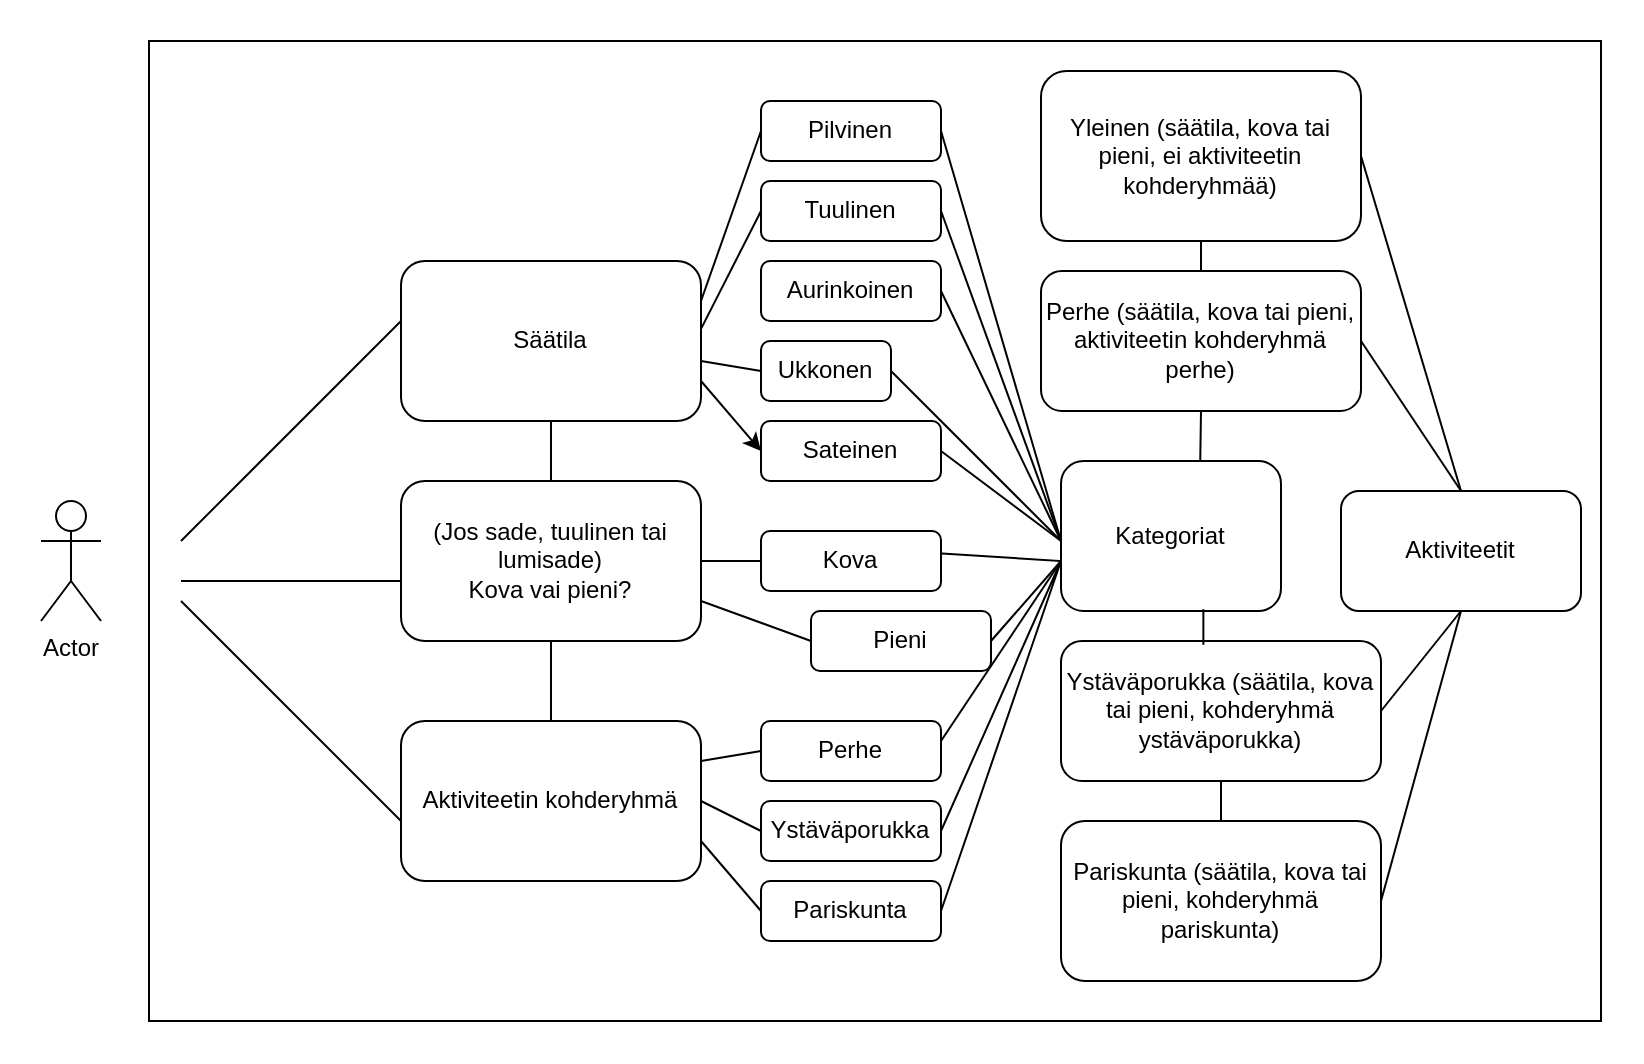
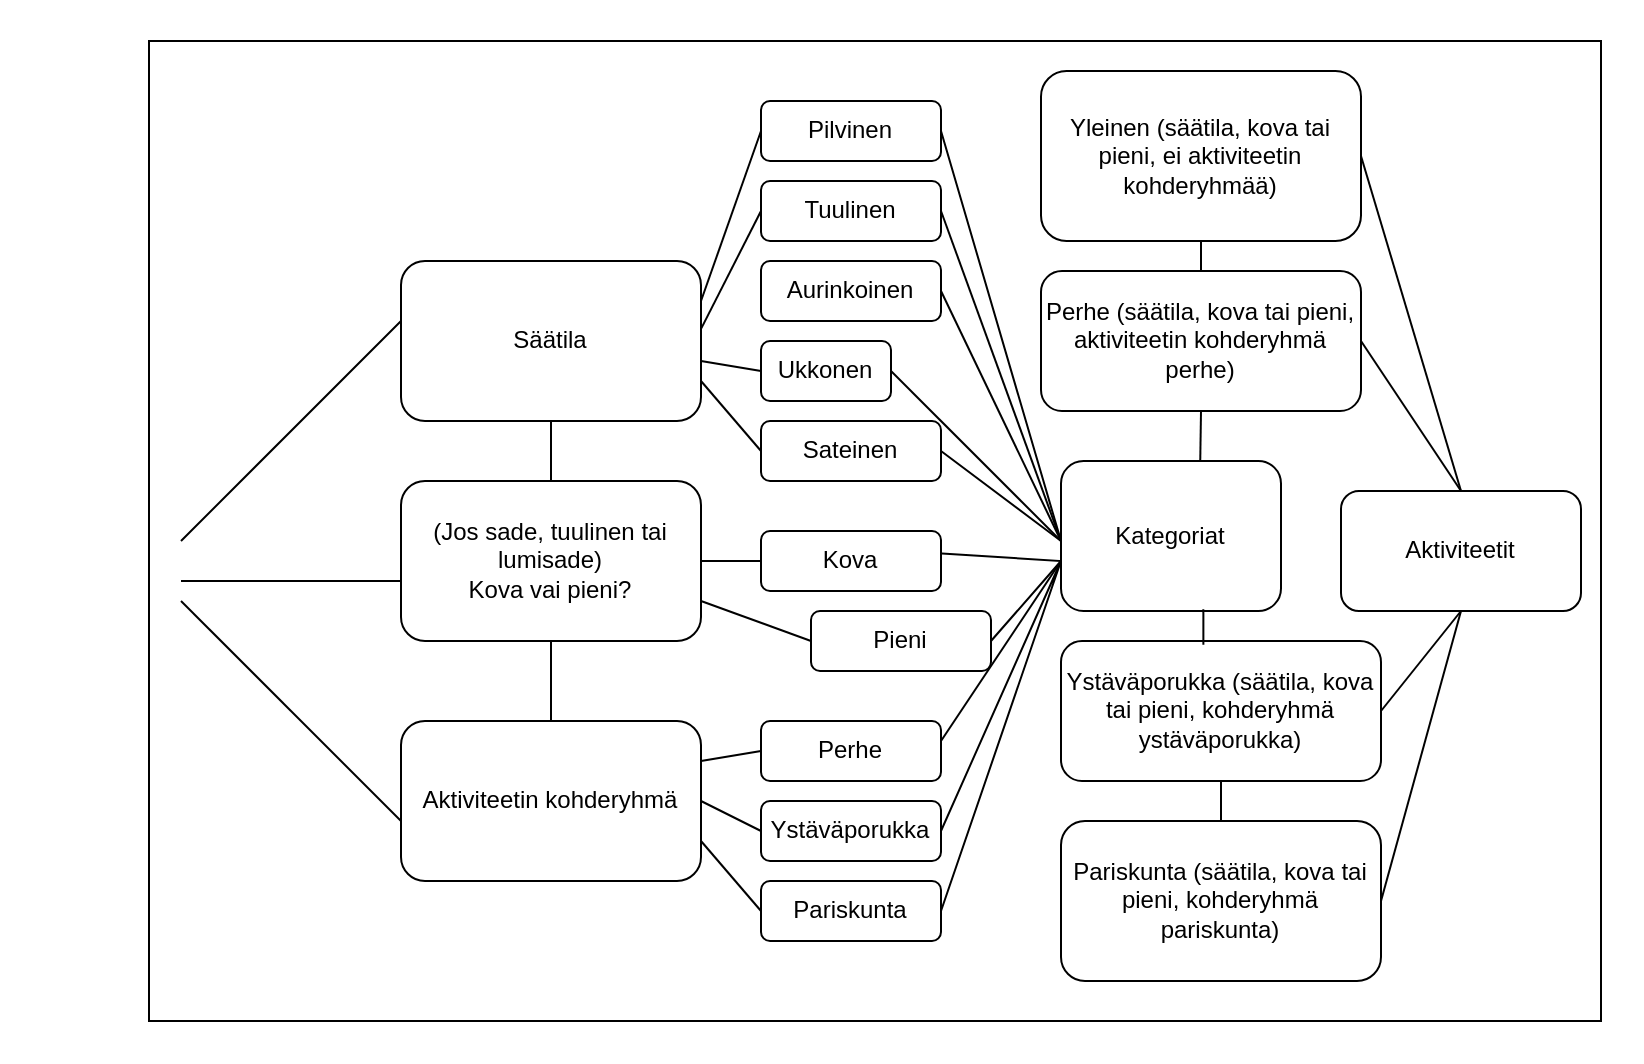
edge "Säätila" -> "Sateinen": arrowhead classic -> none
node "Actor": removed
